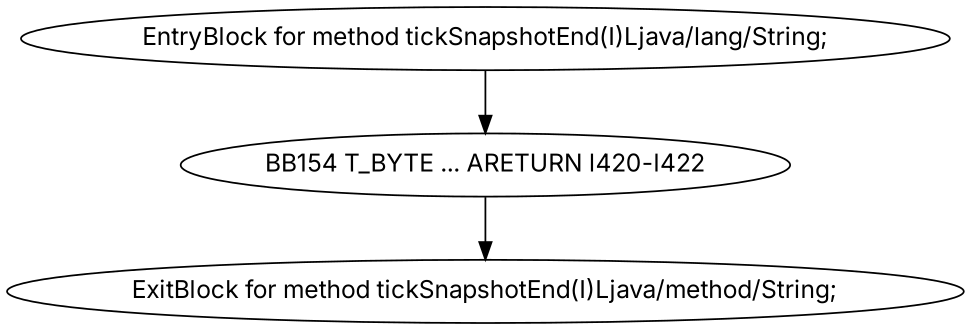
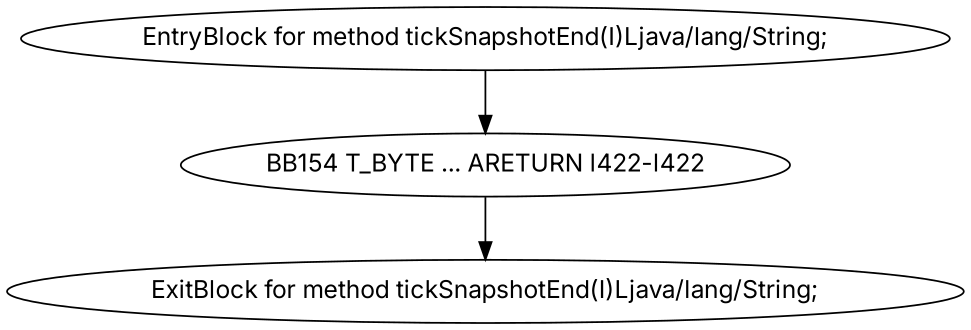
node "BB154 T_BYTE ... ARETURN l420-l422": label "BB154 T_BYTE ... ARETURN l420-l422" -> "BB154 T_BYTE ... ARETURN l422-l422"
node "ExitBlock for method tickSnapshotEnd(I)Ljava/method/String;": label "ExitBlock for method tickSnapshotEnd(I)Ljava/method/String;" -> "ExitBlock for method tickSnapshotEnd(I)Ljava/lang/String;"
